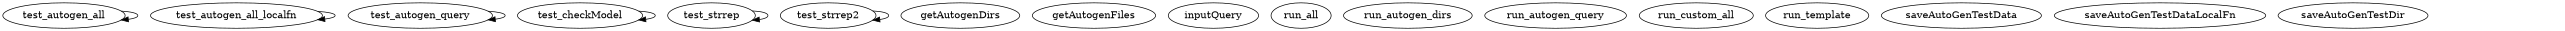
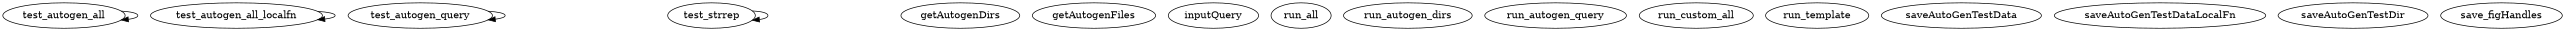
node "test_checkModel": removed
node "test_strrep2": removed
node "save_figHandles": added
